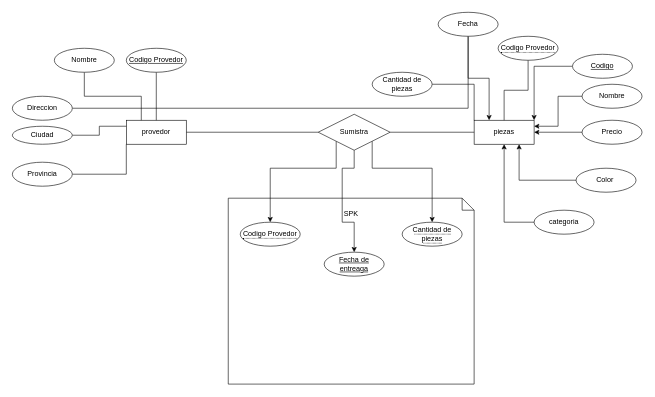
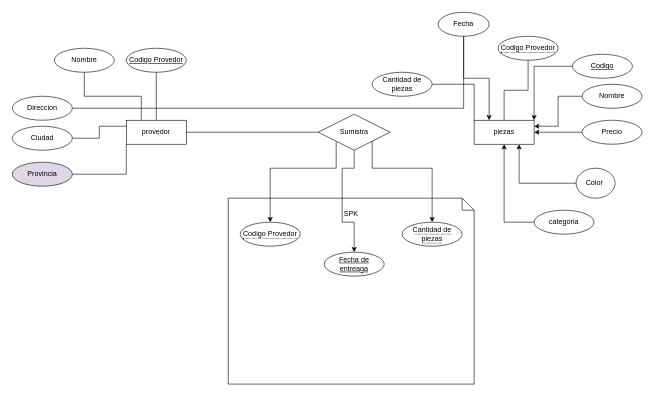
node "Fecha": size 60x24 -> 51x24
edge "Sumistra" -- "piezas": removed
node "Ciudad": size 60x18 -> 60x24
node "Provincia": fillcolor #ffffff -> #e1d5e7
node "Color": size 60x24 -> 39x30
